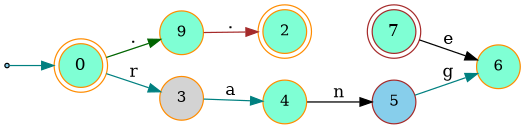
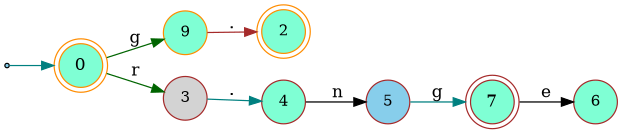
edge "0" -> "9": label "." -> "g"
node "6": color darkorange -> brown
edge "0" -> "3": color teal -> darkgreen
edge "5" -> "6": now "5" -> "7"
edge "3" -> "4": label "a" -> "."
node "3": color darkorange -> brown
node "4": color darkorange -> brown
